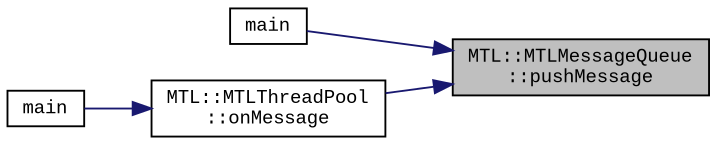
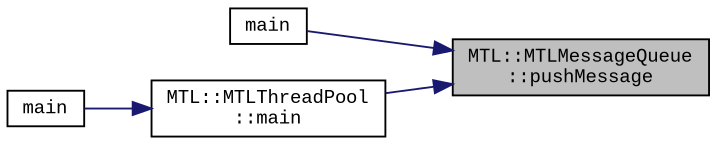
node "MTL::MTLThreadPool ::onMessage": label "MTL::MTLThreadPool ::onMessage" -> "MTL::MTLThreadPool ::main"
